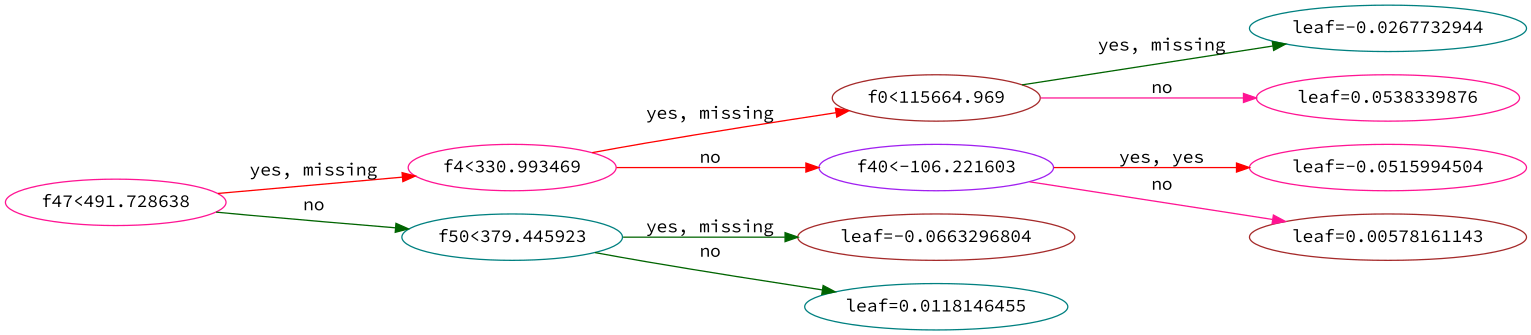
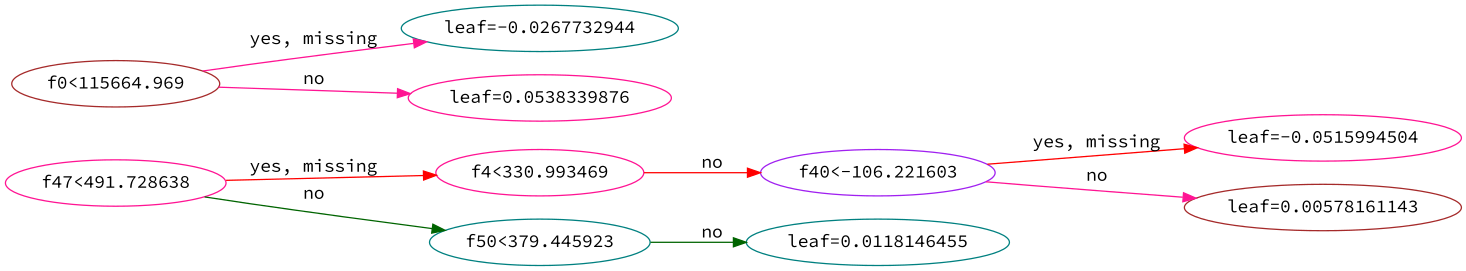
edge "f0<115664.969" -> "leaf=-0.0267732944": color darkgreen -> deeppink
edge "f4<330.993469" -> "f0<115664.969": removed, label "yes, missing"
edge "f40<-106.221603" -> "leaf=-0.0515994504": label "yes, yes" -> "yes, missing"
node "leaf=-0.0663296804": removed
